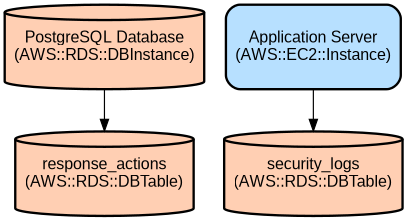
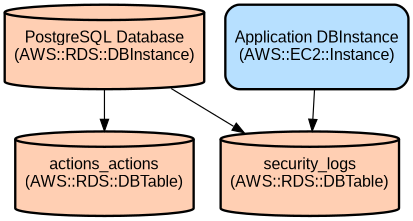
node "Application Server (AWS::EC2::Instance)": label "Application Server (AWS::EC2::Instance)" -> "Application DBInstance (AWS::EC2::Instance)"
edge "PostgreSQL Database (AWS::RDS::DBInstance)" -> "security_logs (AWS::RDS::DBTable)": added
node "response_actions (AWS::RDS::DBTable)": label "response_actions (AWS::RDS::DBTable)" -> "actions_actions (AWS::RDS::DBTable)"
